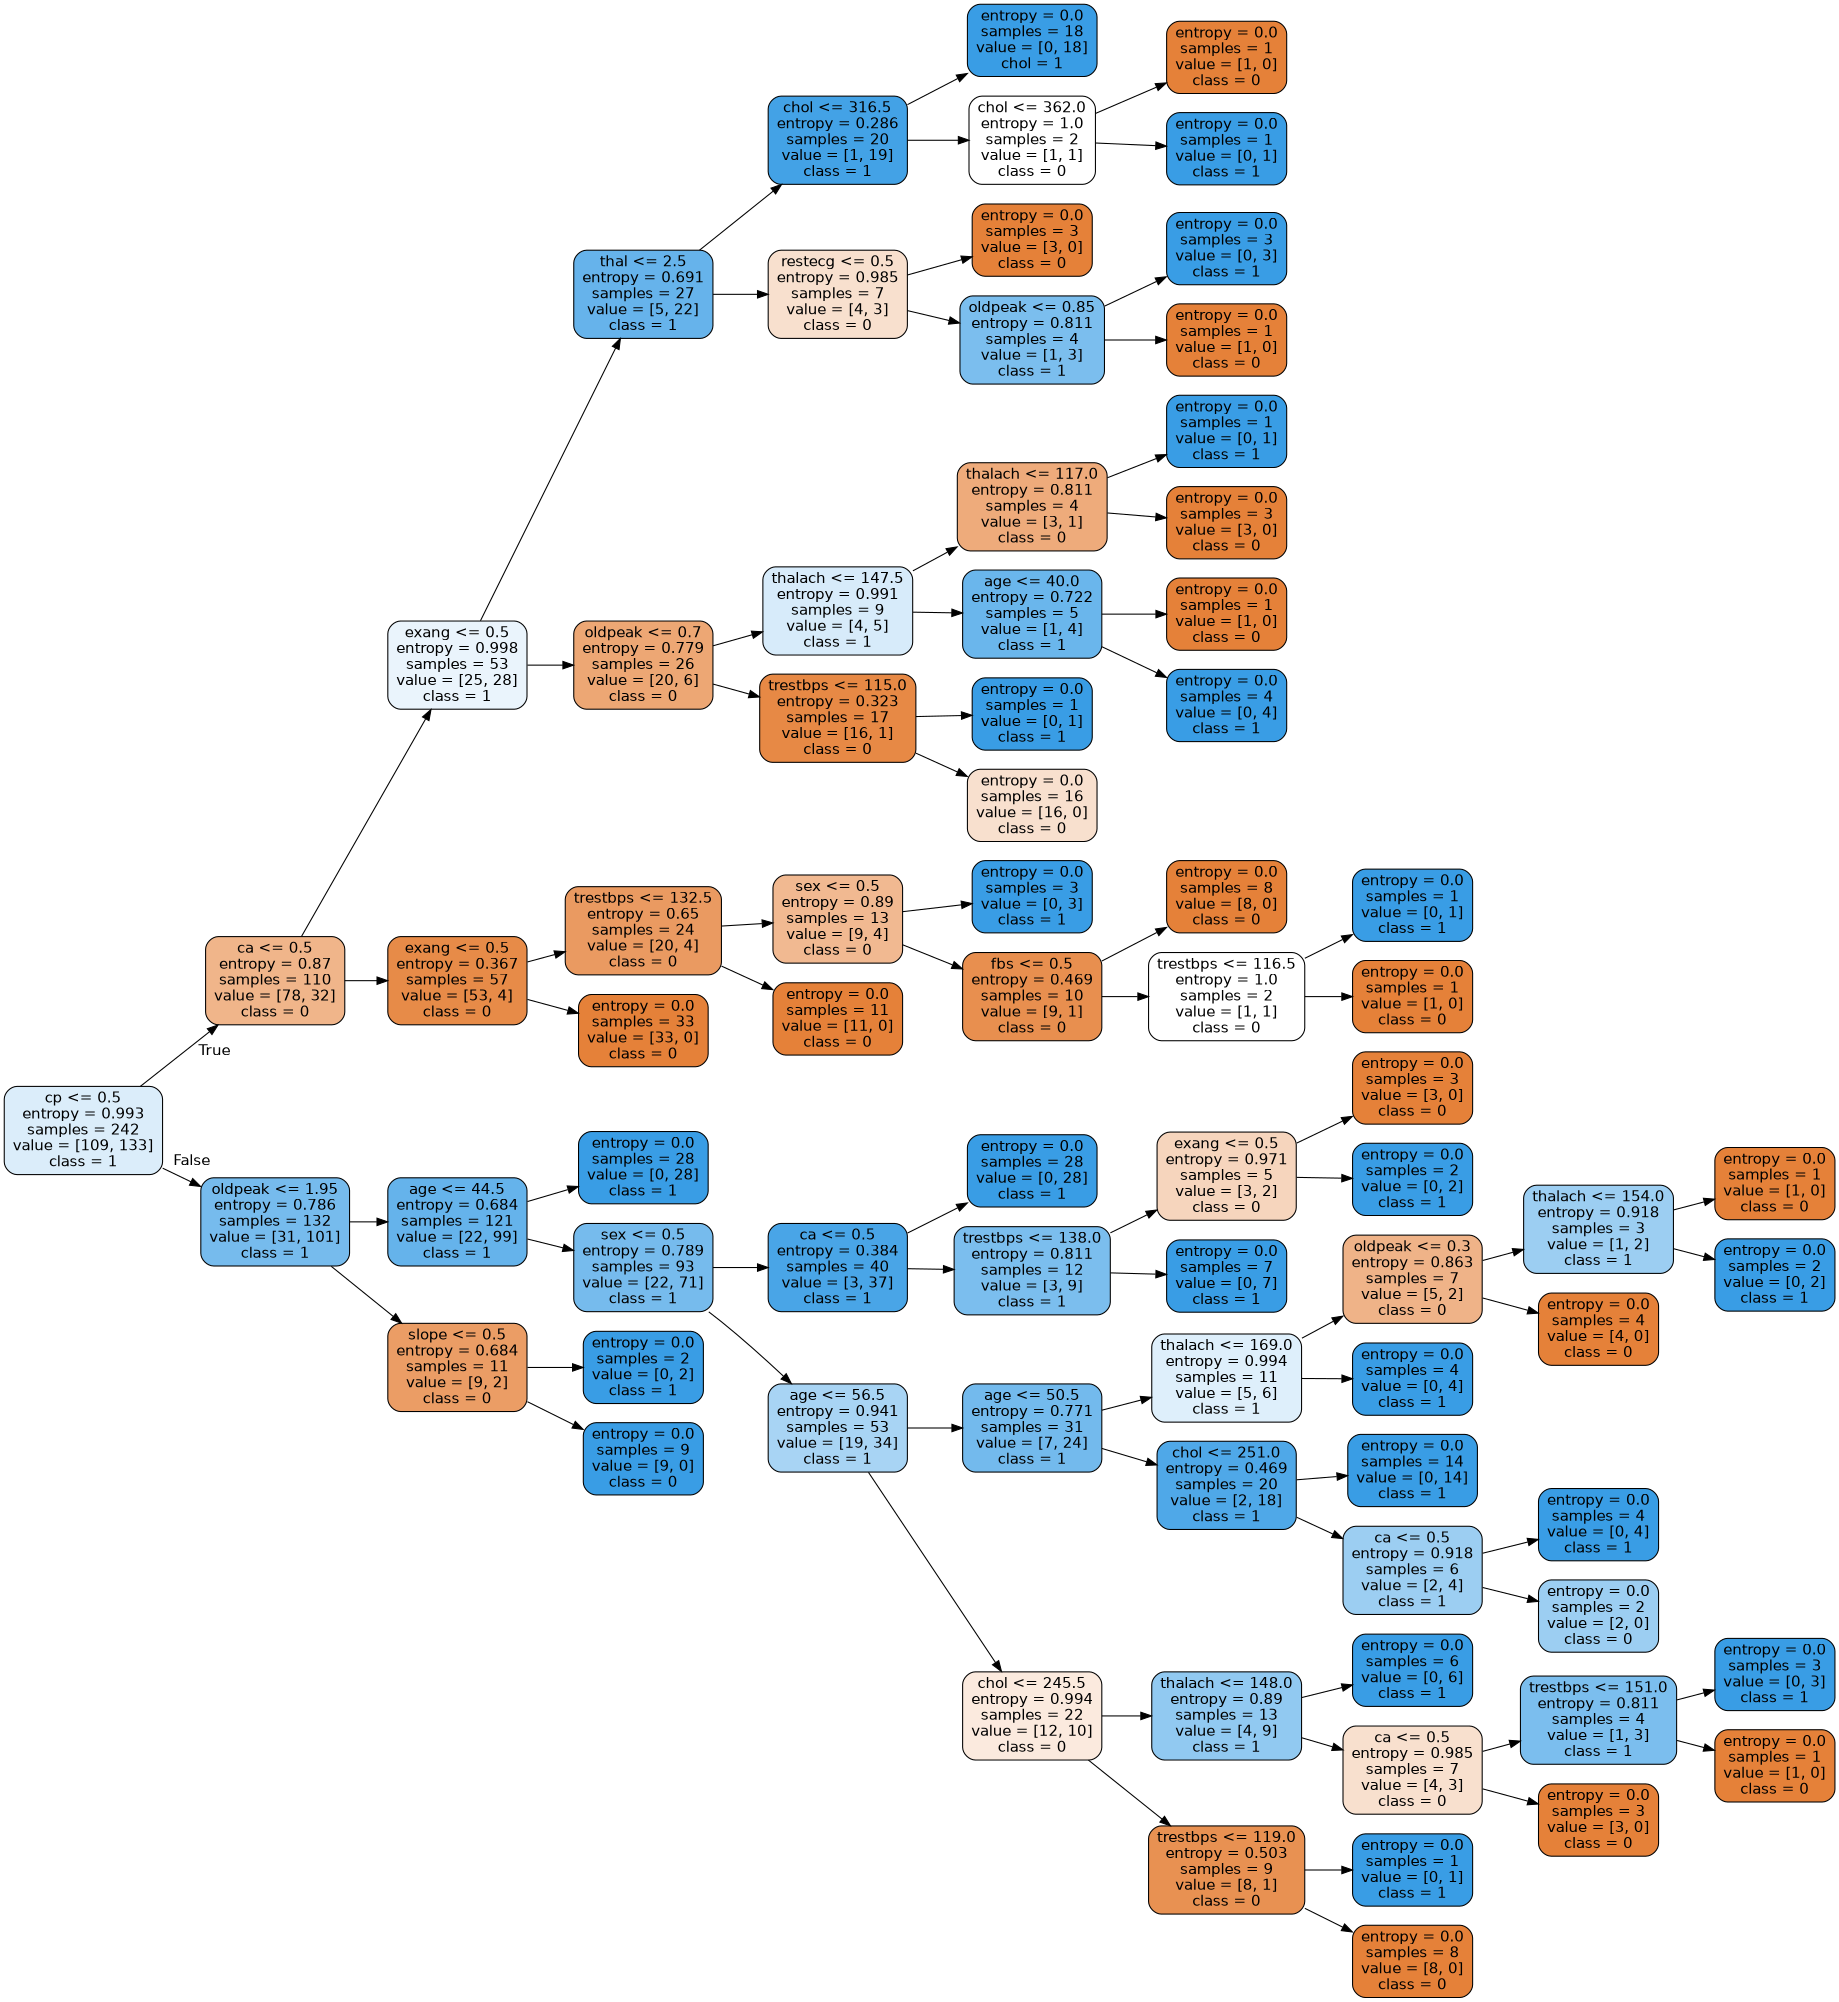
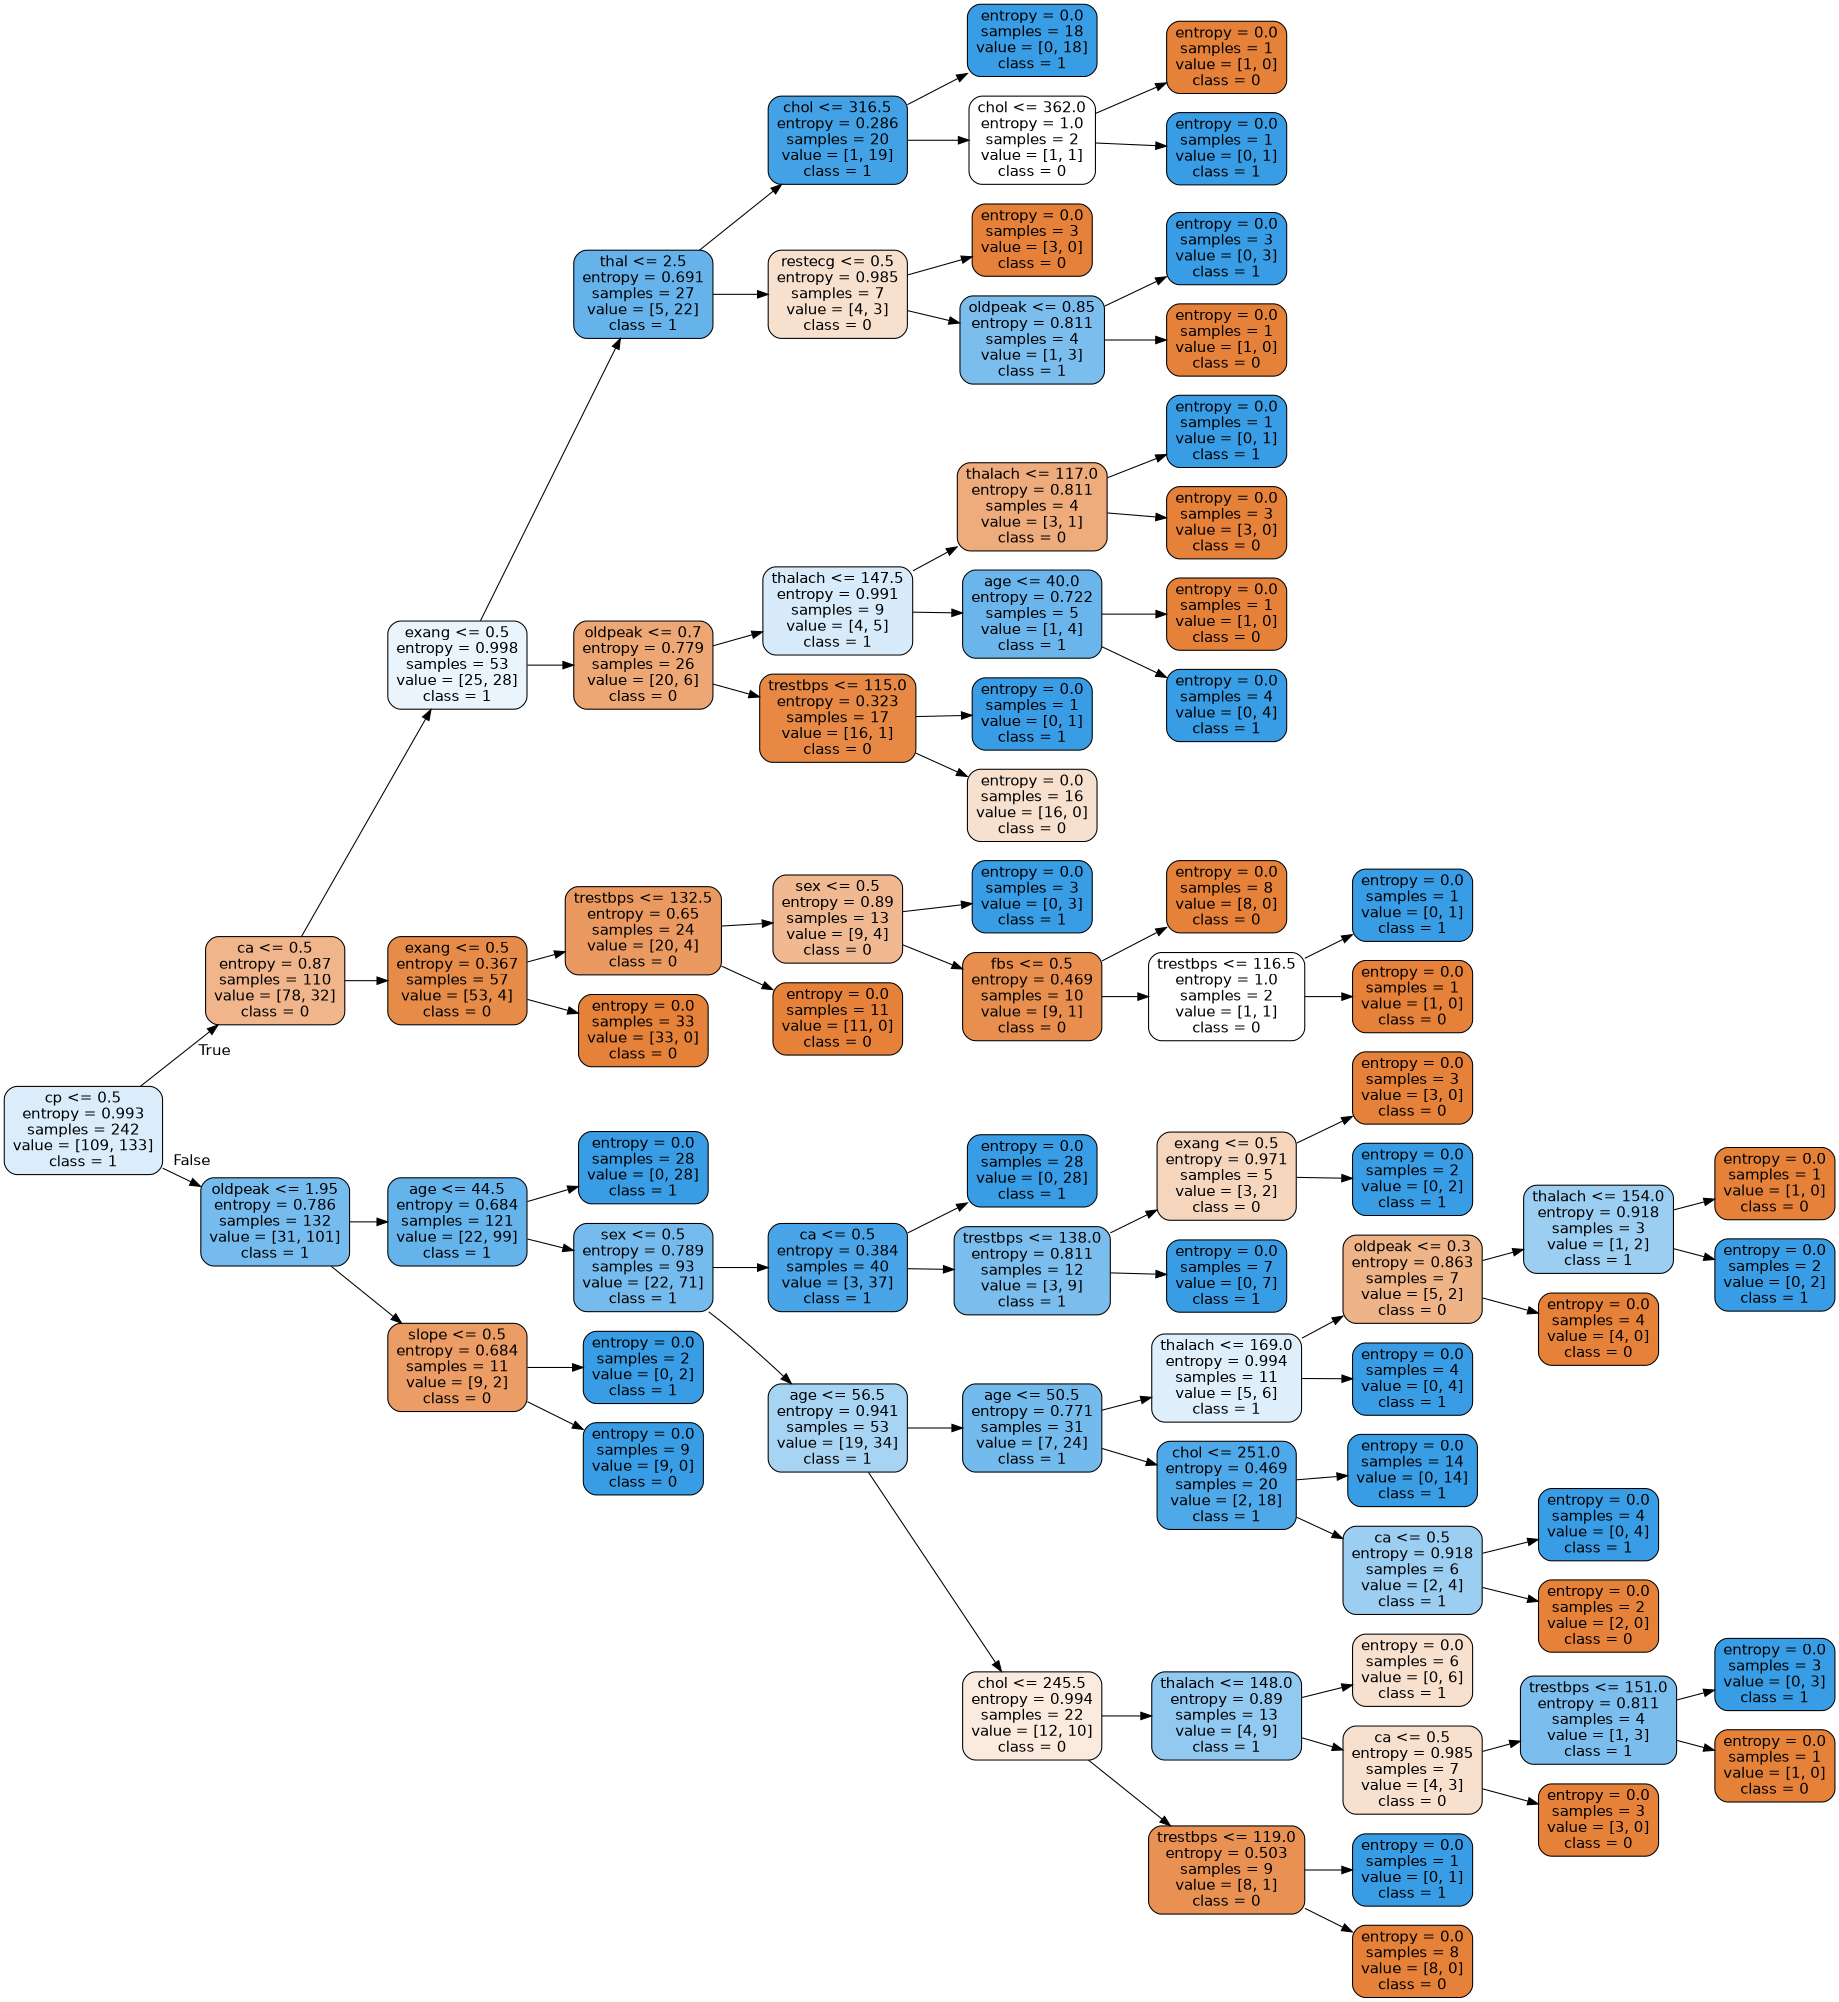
node "entropy = 0.0 samples = 18 value = [0, 18] chol = 1": label "entropy = 0.0 samples = 18 value = [0, 18] chol = 1" -> "entropy = 0.0 samples = 18 value = [0, 18] class = 1"
node "entropy = 0.0 samples = 2 value = [2, 0] class = 0": fillcolor #9ccef2 -> #e58139
node "entropy = 0.0 samples = 6 value = [0, 6] class = 1": fillcolor #399de5 -> #f8e0ce
